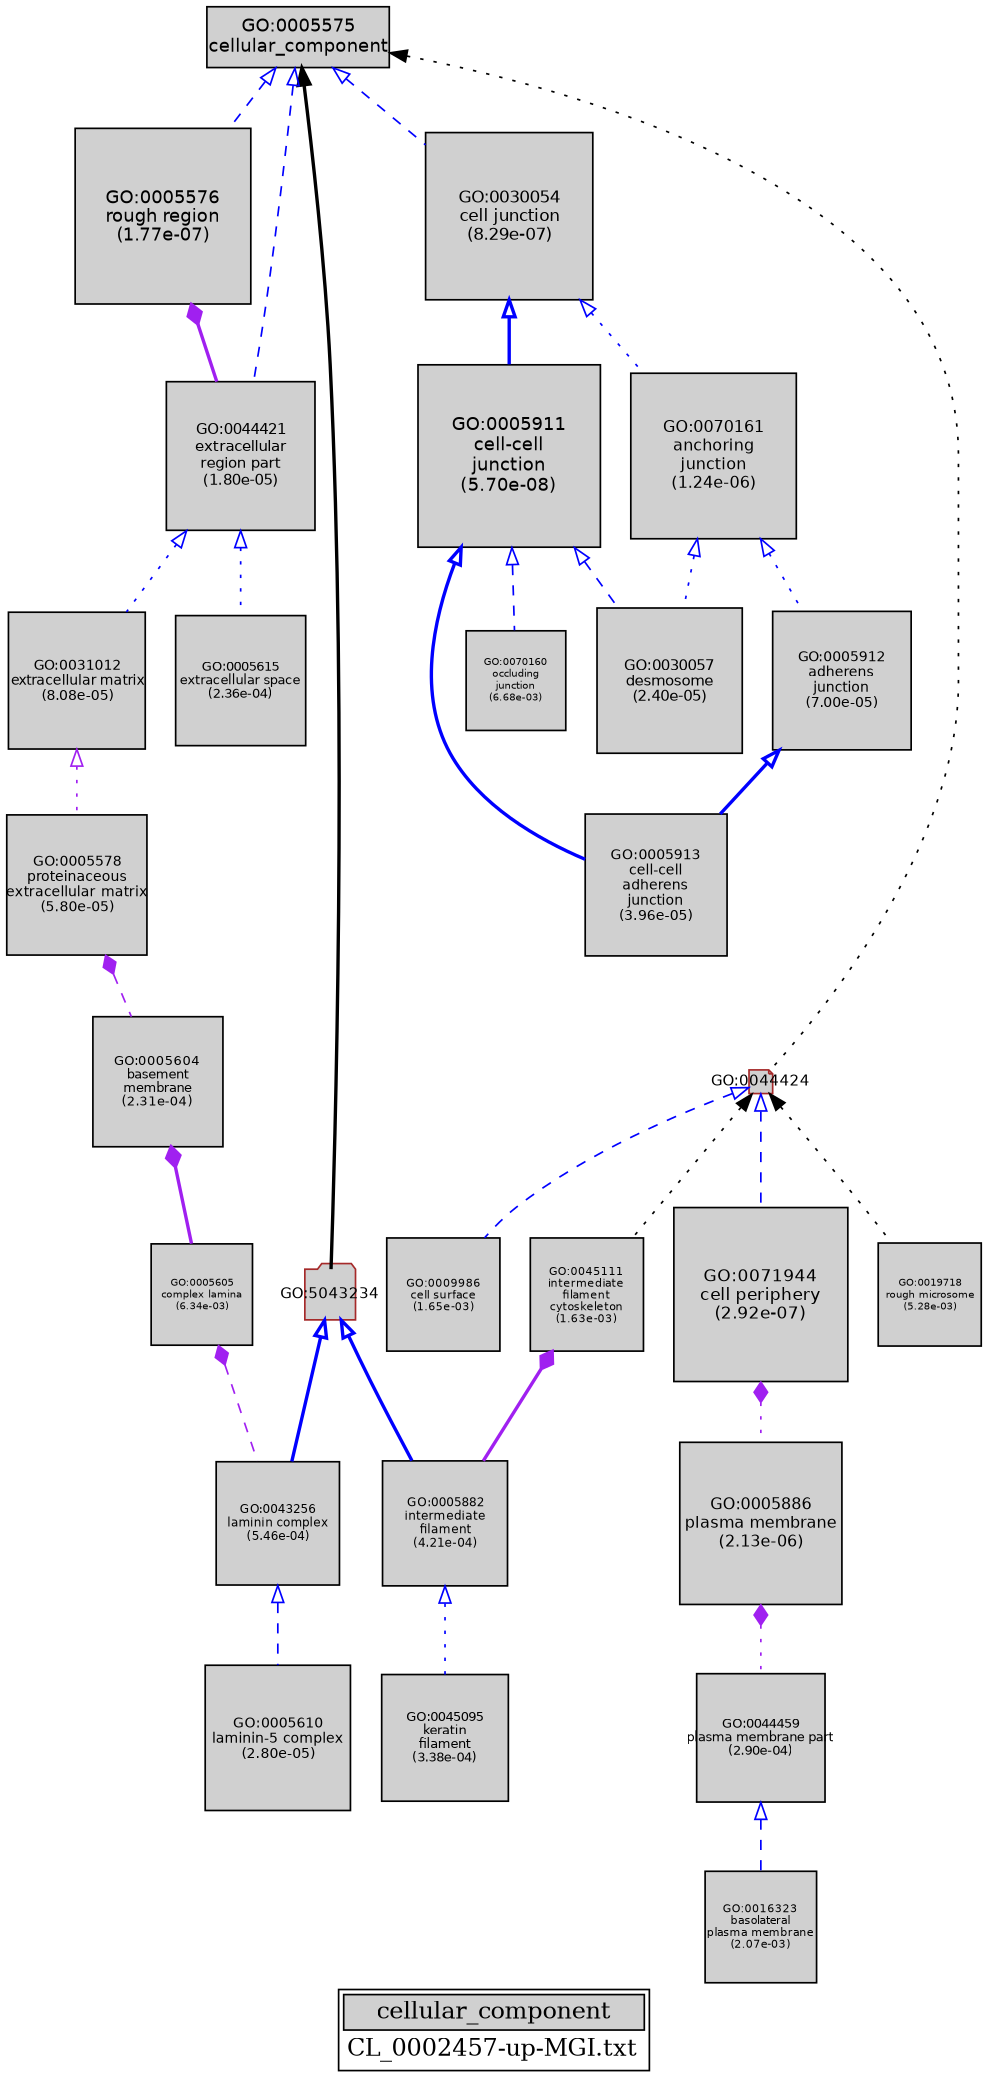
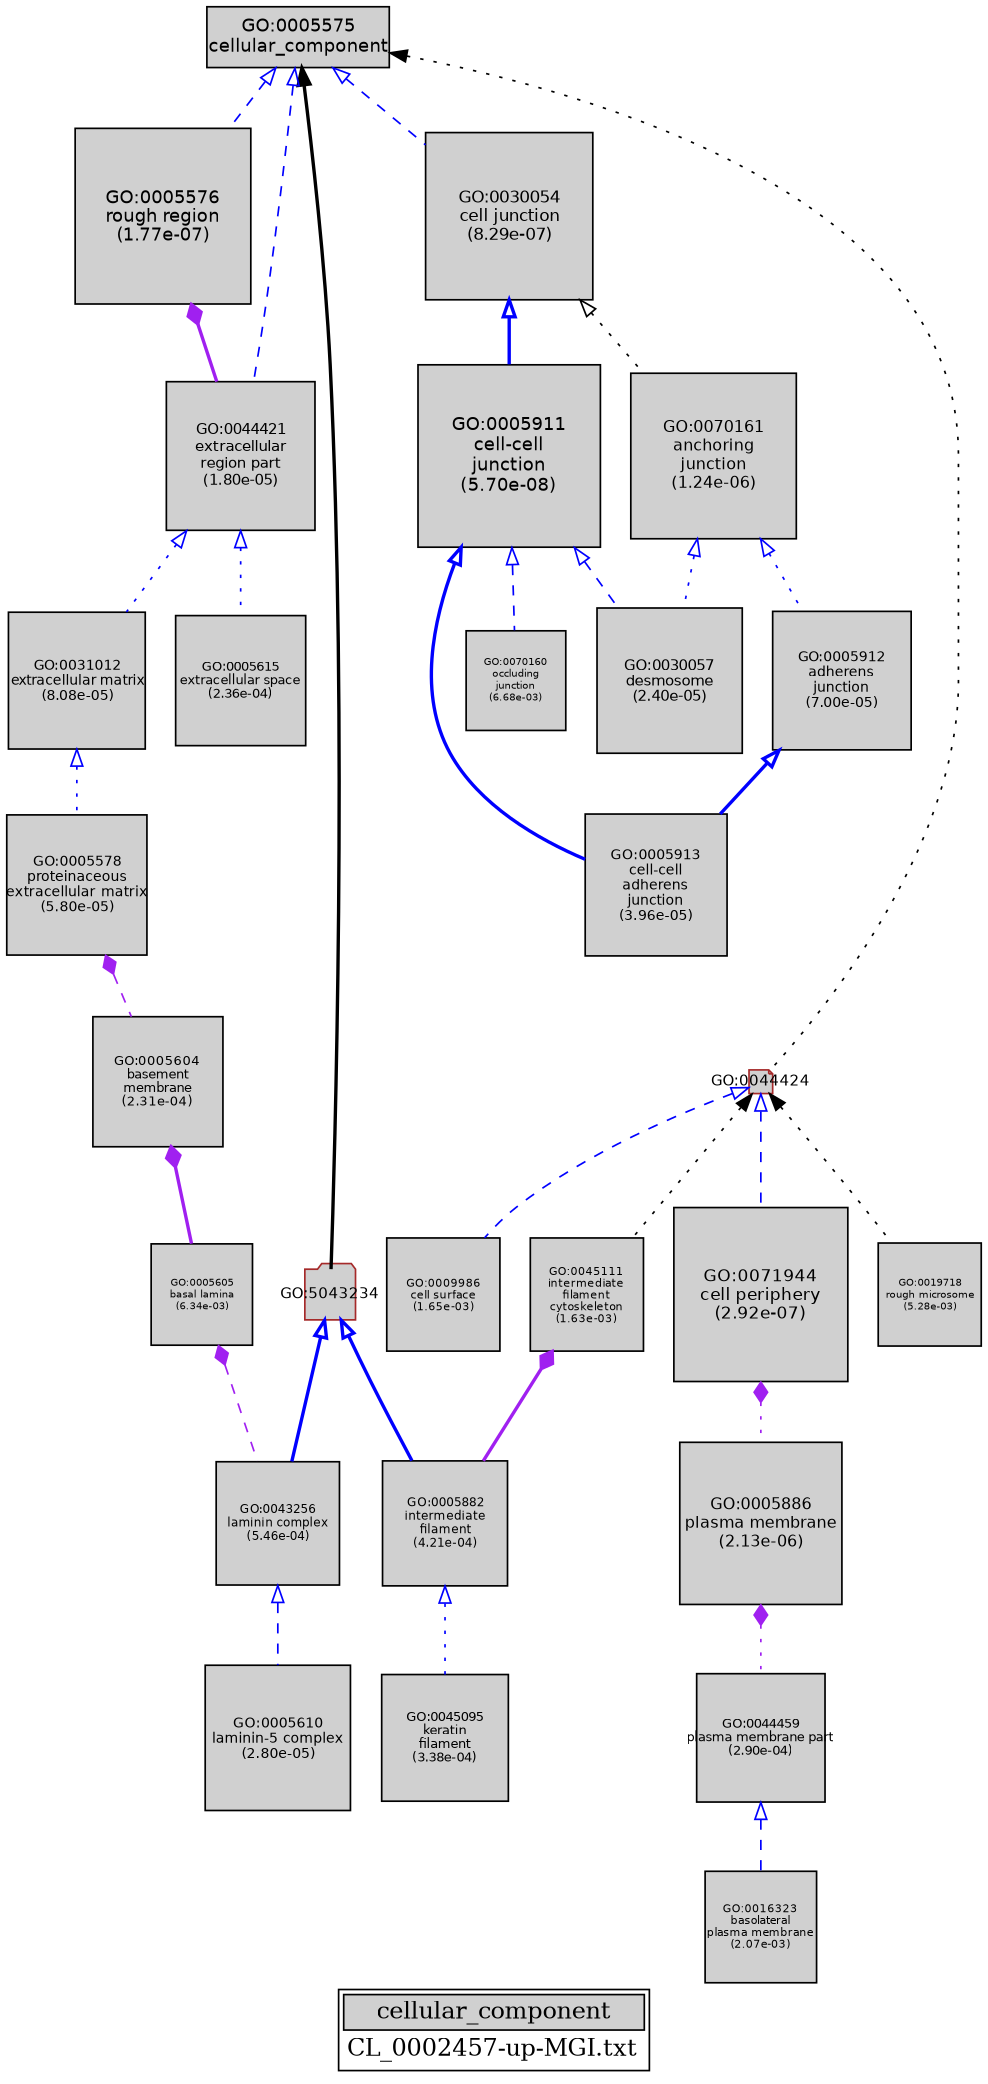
edge "GO:0070161" -> "GO:0030054": color blue -> black
edge "GO:0005578" -> "GO:0031012": color purple -> blue
node "GO:0005605": text "complex lamina" -> "basal lamina"
